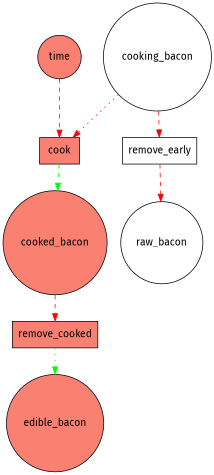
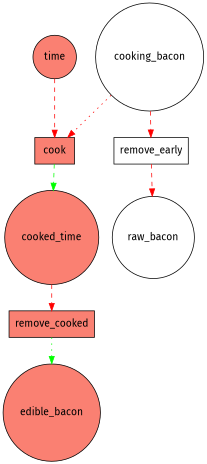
node "cooked_bacon": label "cooked_bacon" -> "cooked_time"
